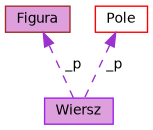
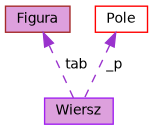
edge "Wiersz" -> "Figura": label " _p" -> " tab"
